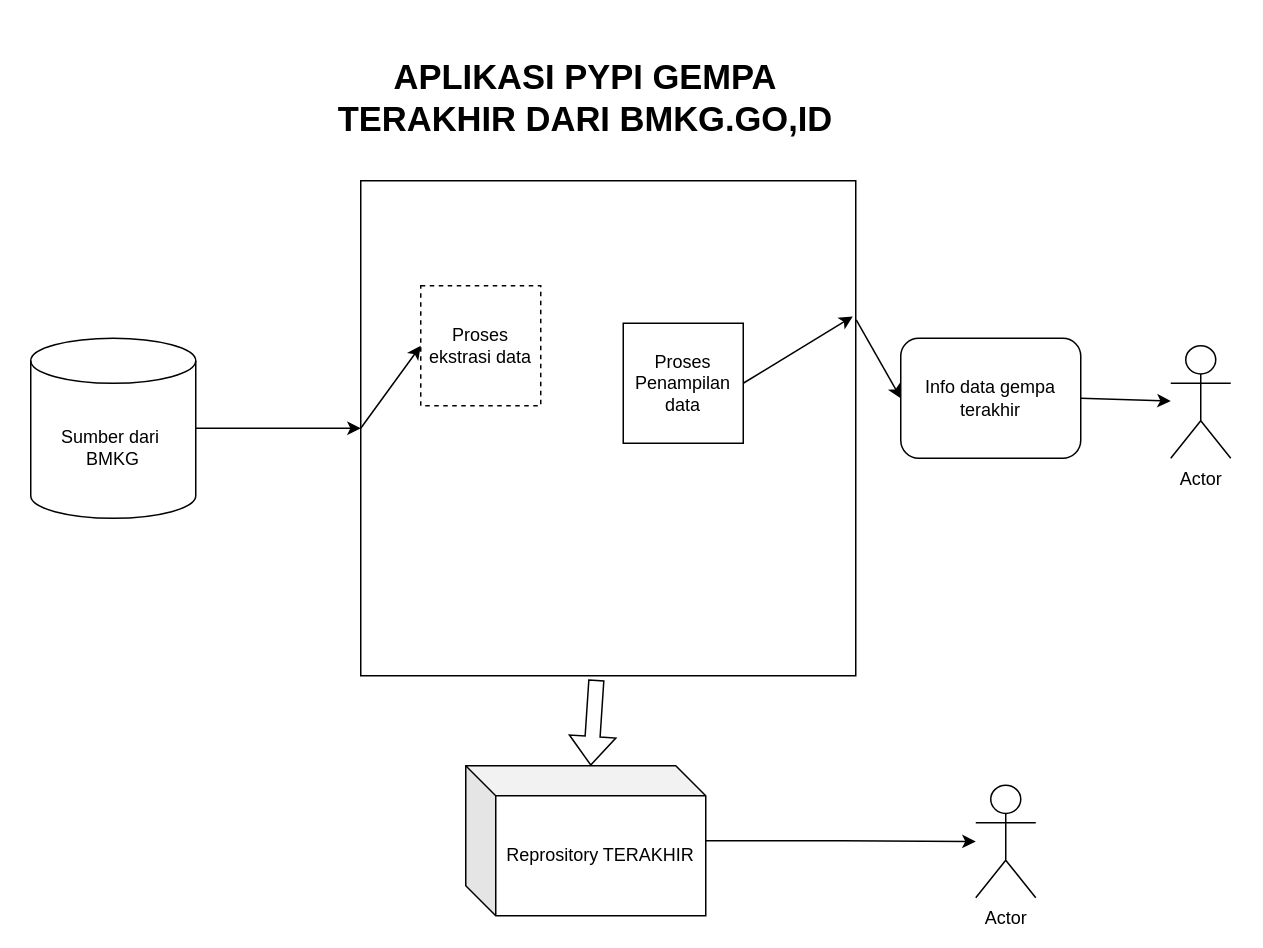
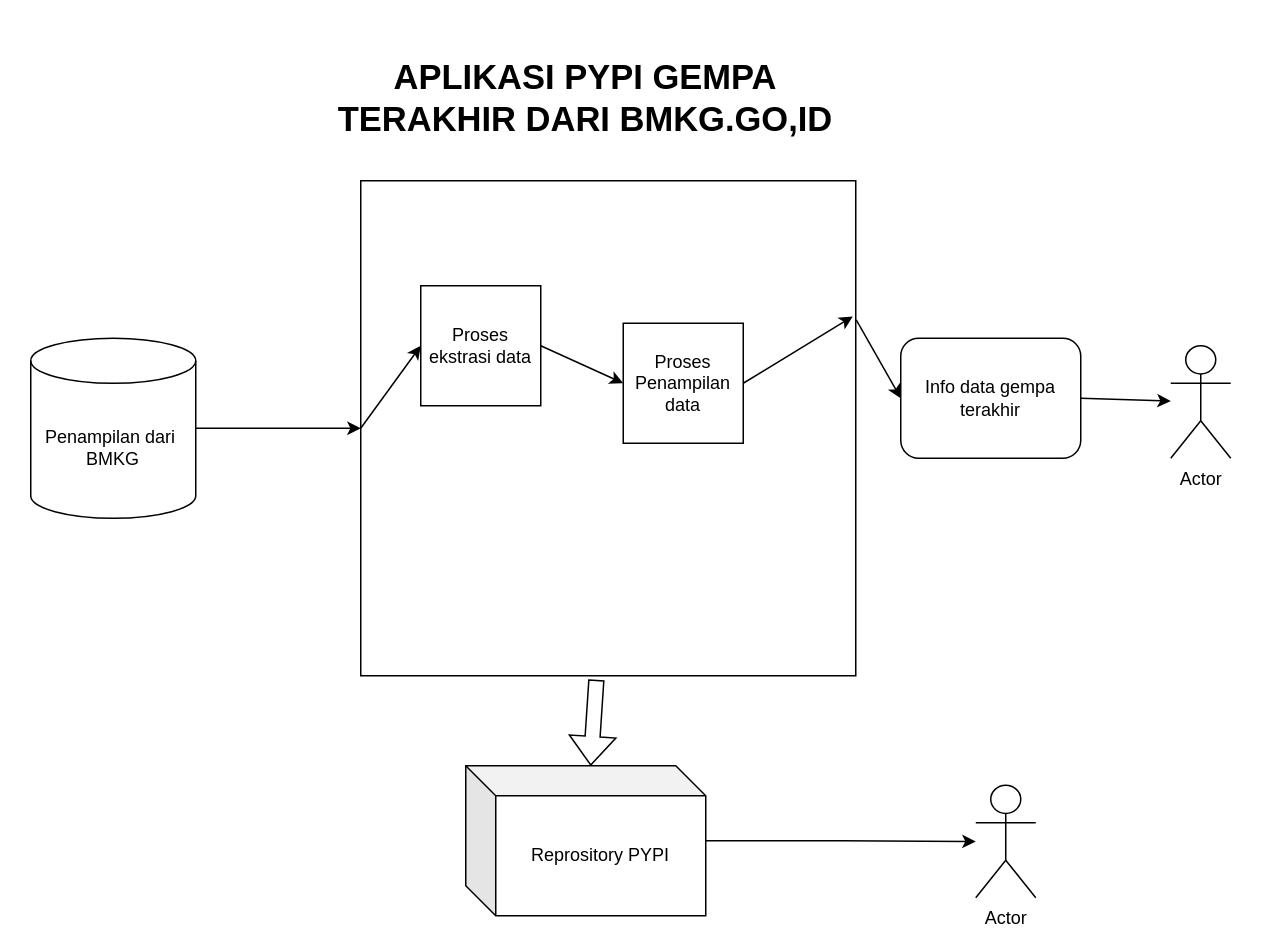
node "Proses ekstrasi data": style dashed -> solid
edge "Proses ekstrasi data" -> "Proses Penampilan data": added
node "Sumber dari BMKG": label "Sumber dari BMKG" -> "Penampilan dari BMKG"
node "Reprository TERAKHIR": label "Reprository TERAKHIR" -> "Reprository PYPI"
